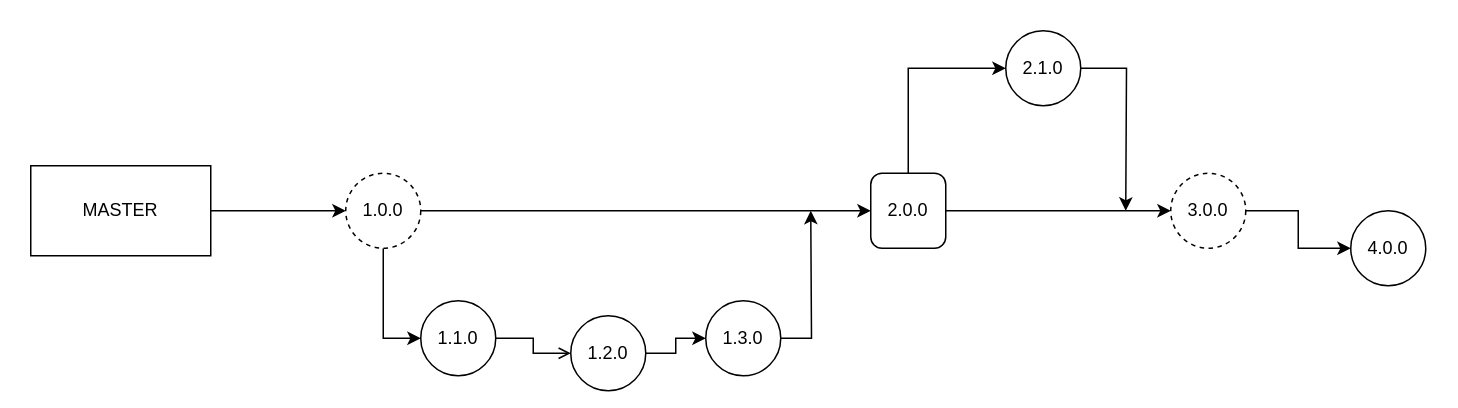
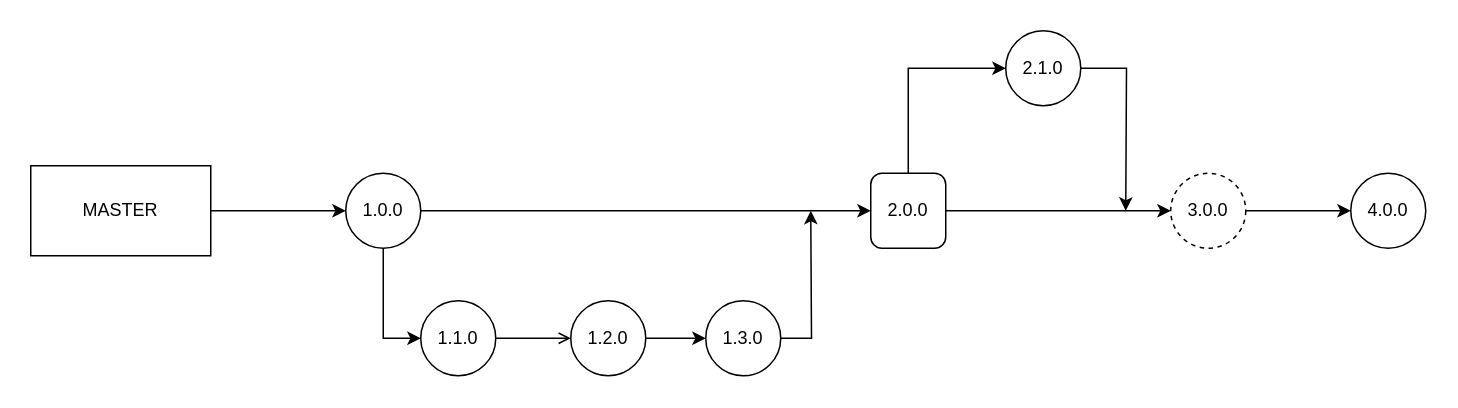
node "1.0.0": style dashed -> solid
node "4.0.0": moved (1388, 248) -> (1388, 211)
node "1.2.0": moved (608, 353) -> (608, 338)
